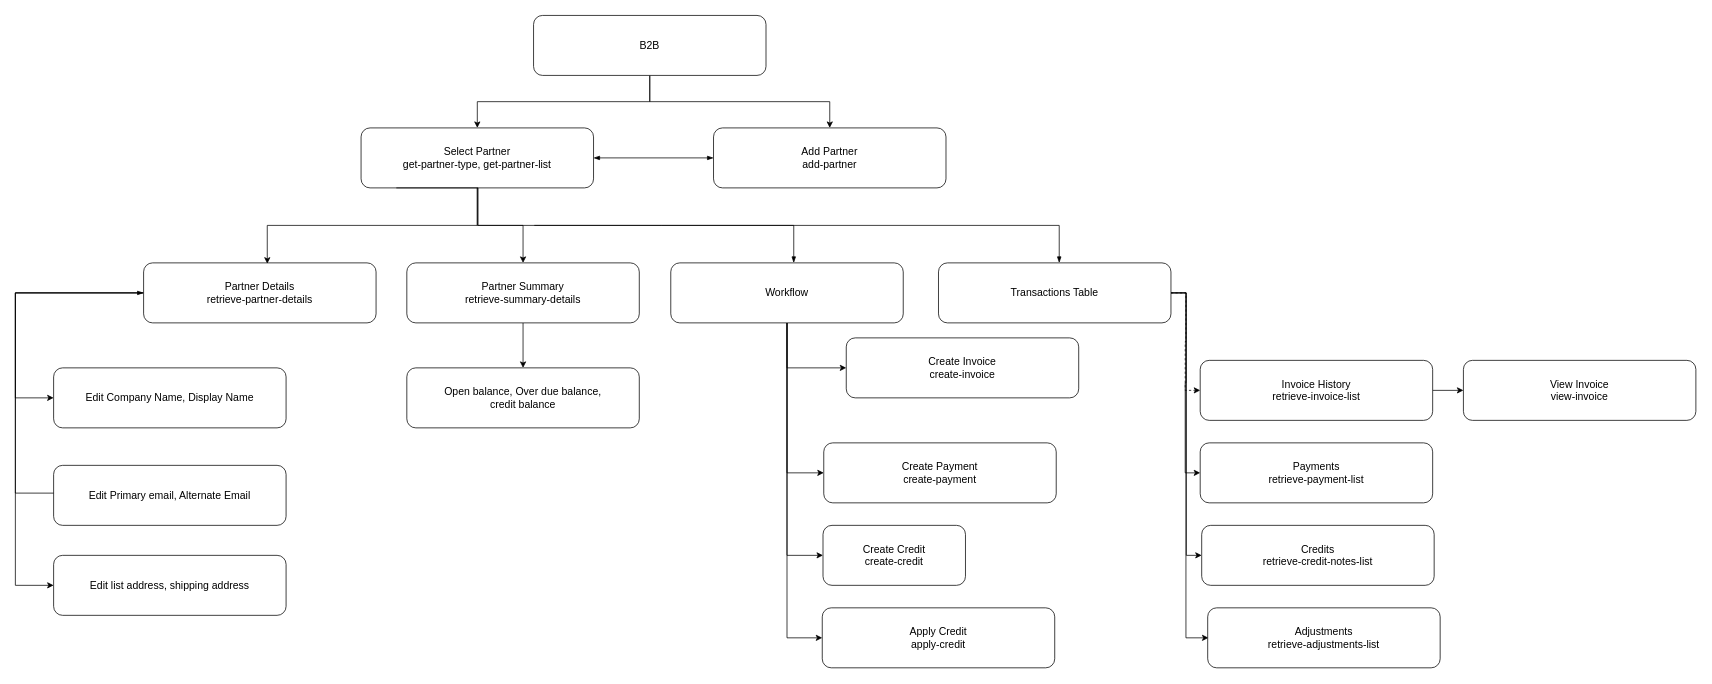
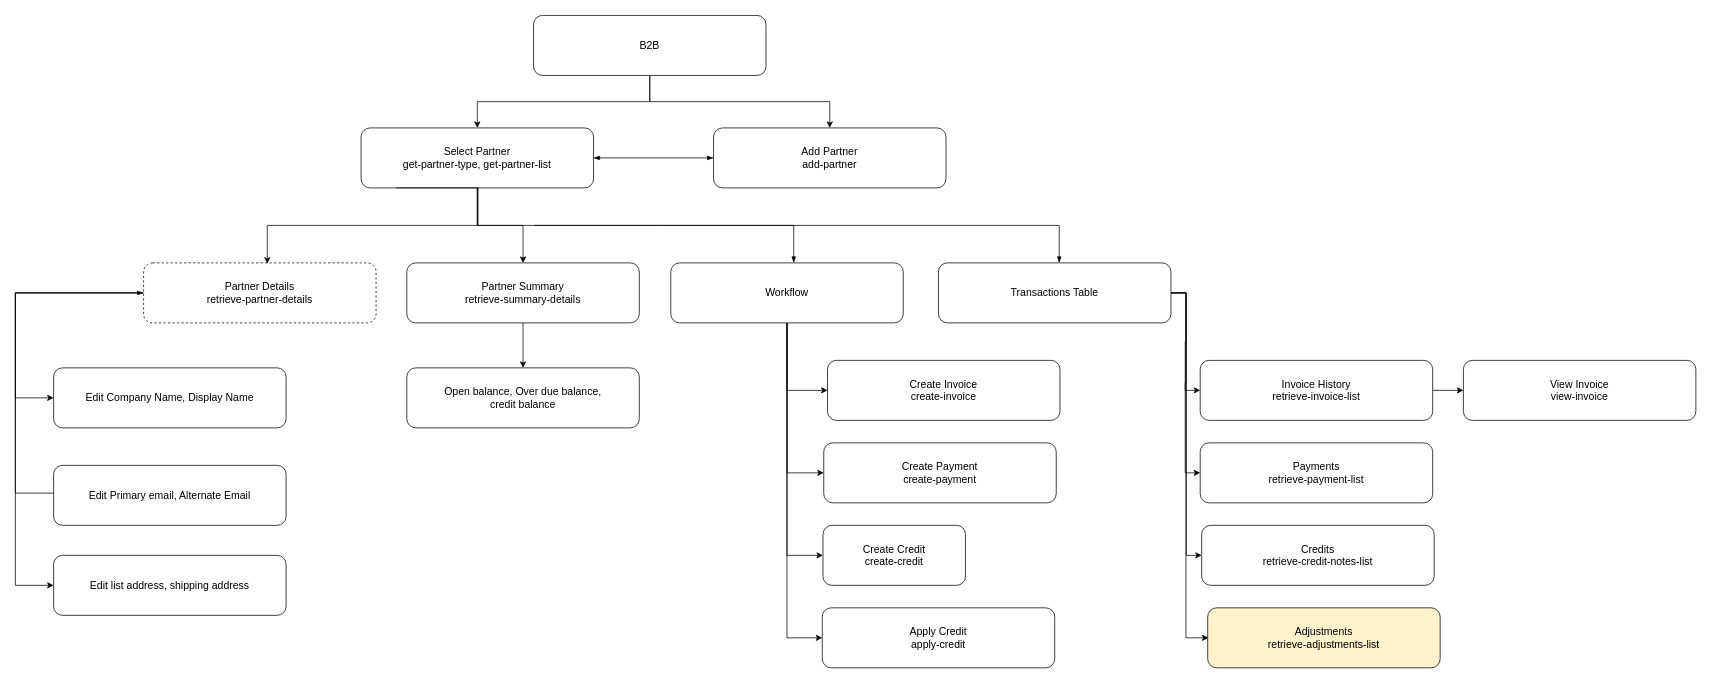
node "Partner Details retrieve-partner-details": style solid -> dashed
node "Create Invoice create-invoice": moved (963, 368) -> (944, 390)
edge "Transactions Table" -> "Invoice History retrieve-invoice-list": style dashed -> solid
node "Adjustments retrieve-adjustments-list": fillcolor #ffffff -> #fff2cc
